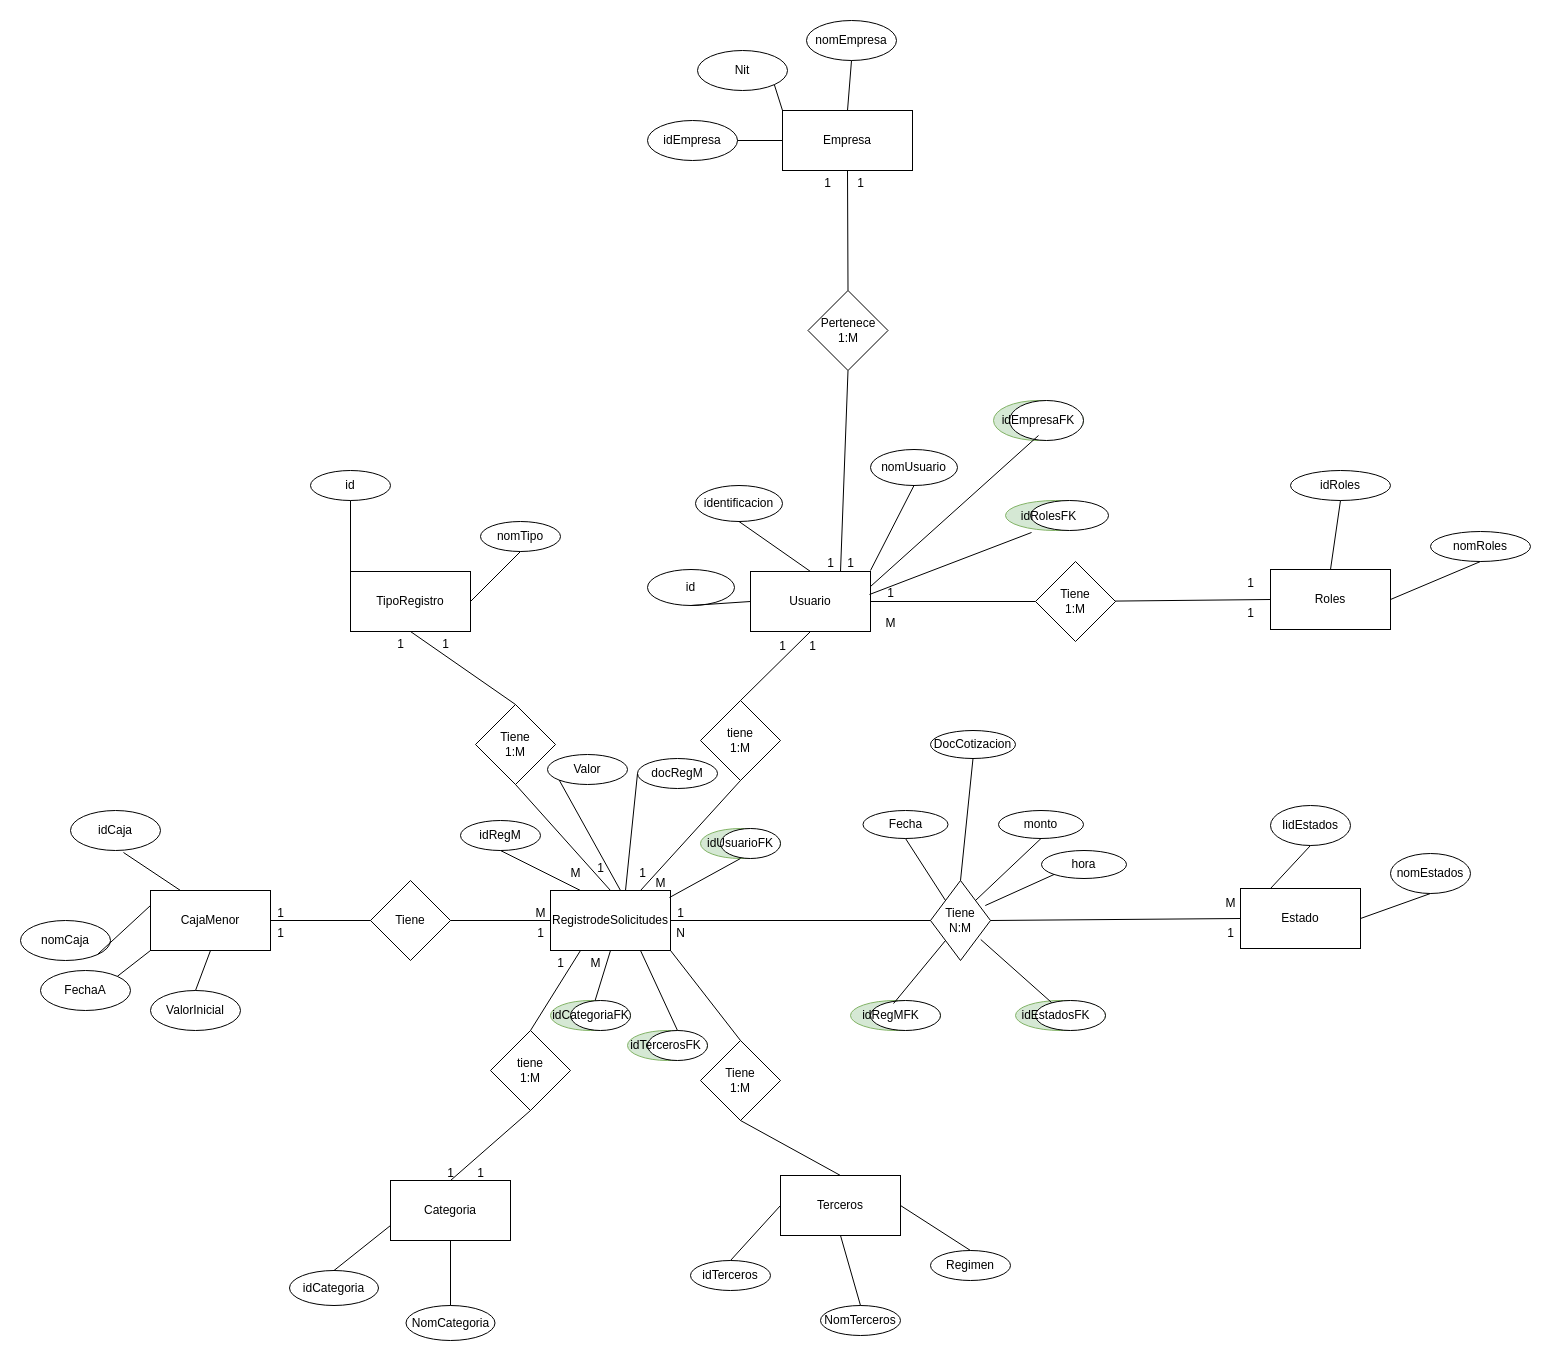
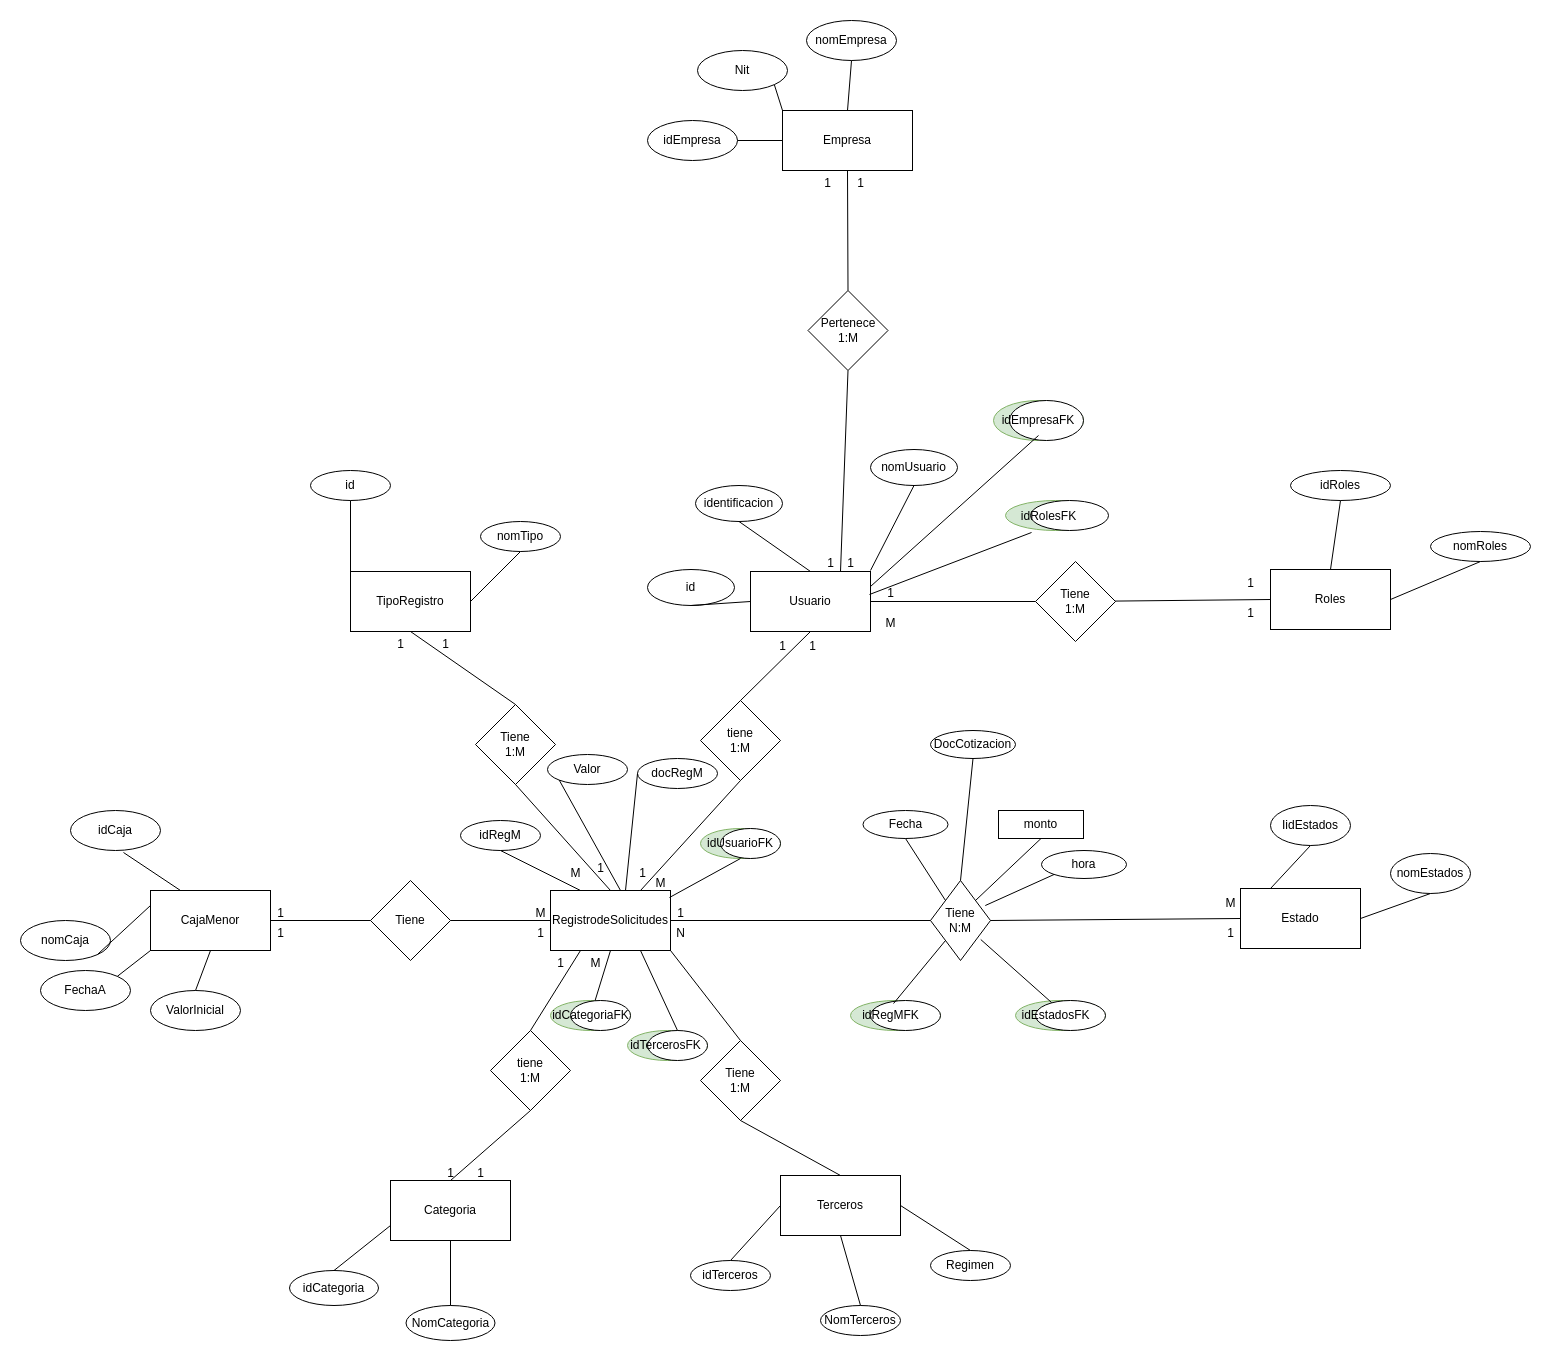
node "monto": shape ellipse -> rectangle
